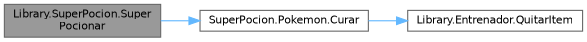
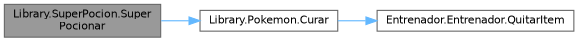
node "SuperPocion.Pokemon.Curar": label "SuperPocion.Pokemon.Curar" -> "Library.Pokemon.Curar"
node "Library.Entrenador.QuitarItem": label "Library.Entrenador.QuitarItem" -> "Entrenador.Entrenador.QuitarItem"
